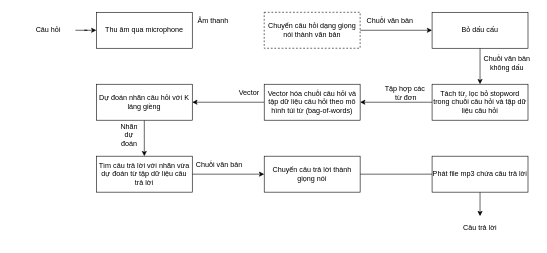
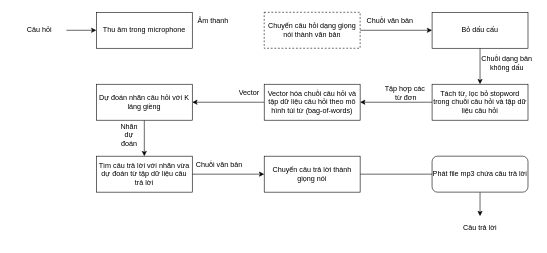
node "Câu hỏi": moved (48, 30) -> (39, 30)
node "Thu âm qua microphone": label "Thu âm qua microphone" -> "Thu âm trong microphone"
node "Chuỗi văn bản không dấu": label "Chuỗi văn bản không dấu" -> "Chuỗi dạng bản không dấu"
node "Phát file mp3 chứa câu trả lời": shape rectangle -> rounded rectangle
